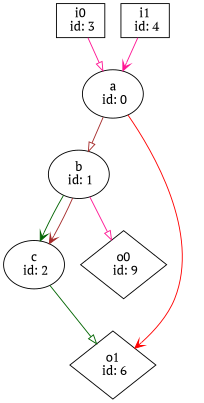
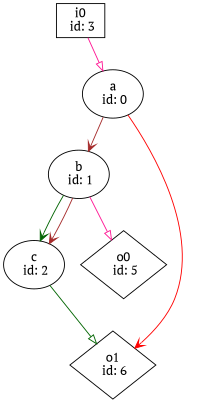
node "i1 id: 4": removed
edge "a id: 0" -> "b id: 1": arrowhead onormal -> vee
node "o0 id: 9": label "o0 id: 9" -> "o0 id: 5"
